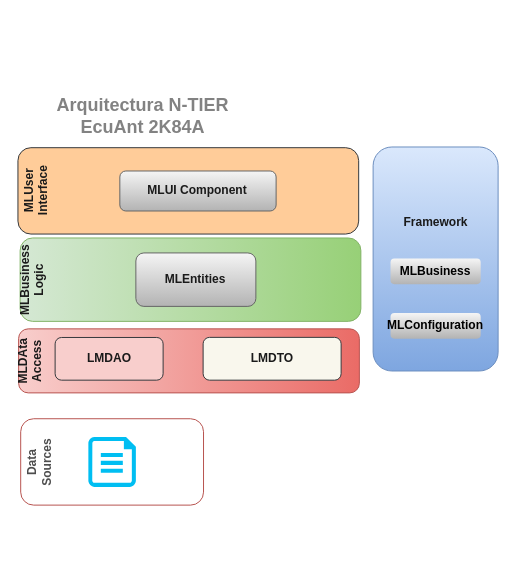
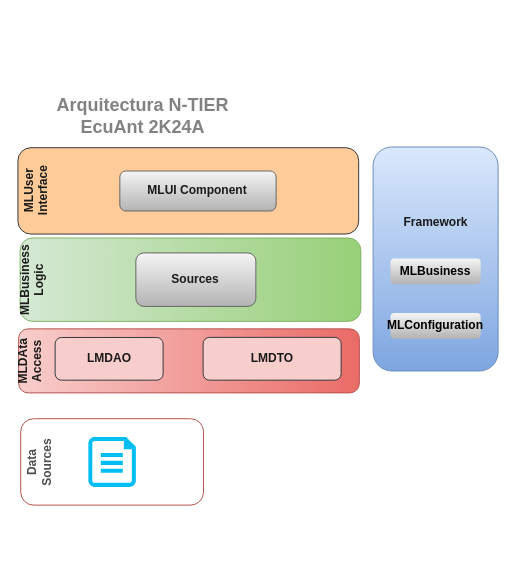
node "Arquitectura N-TIER EcuAnt 2K84A": label "Arquitectura N-TIER EcuAnt 2K84A" -> "Arquitectura N-TIER EcuAnt 2K24A"
node "MLEntities": label "MLEntities" -> "Sources"
node "LMDTO": fillcolor #f9f7ed -> #f8cecc
